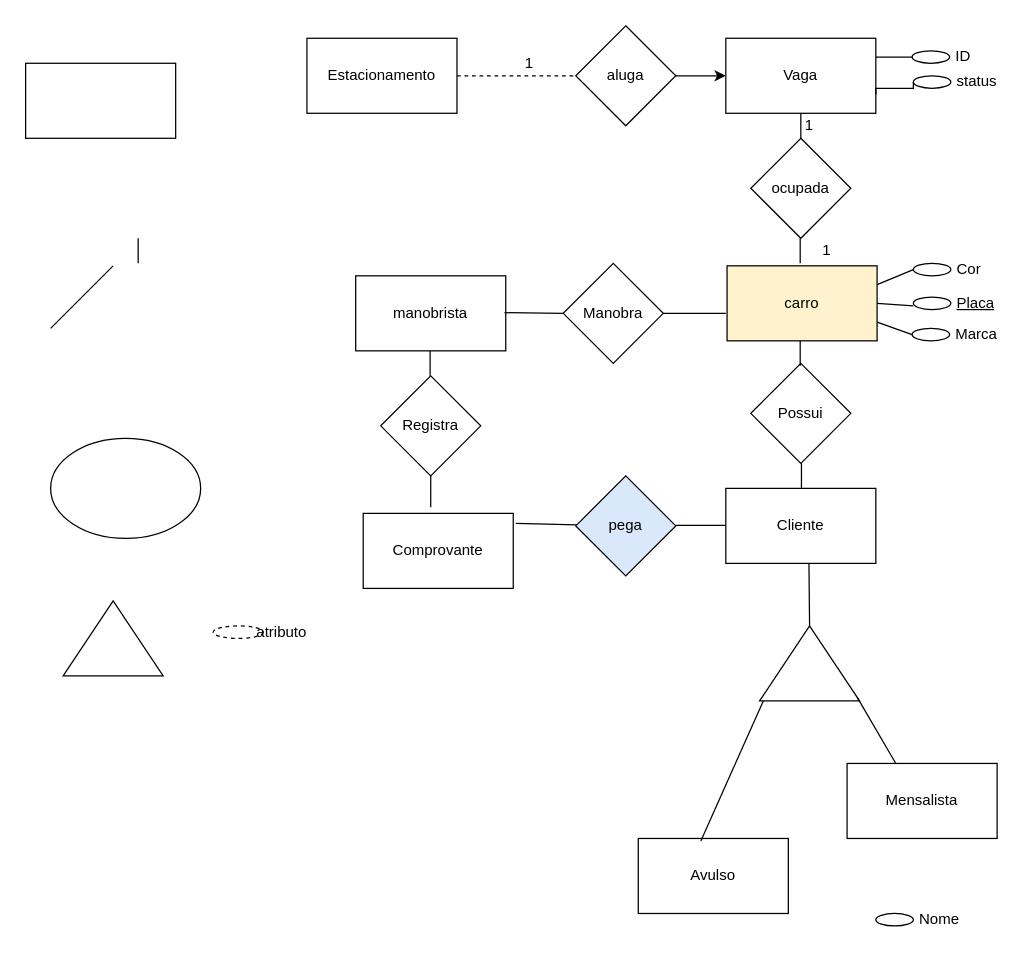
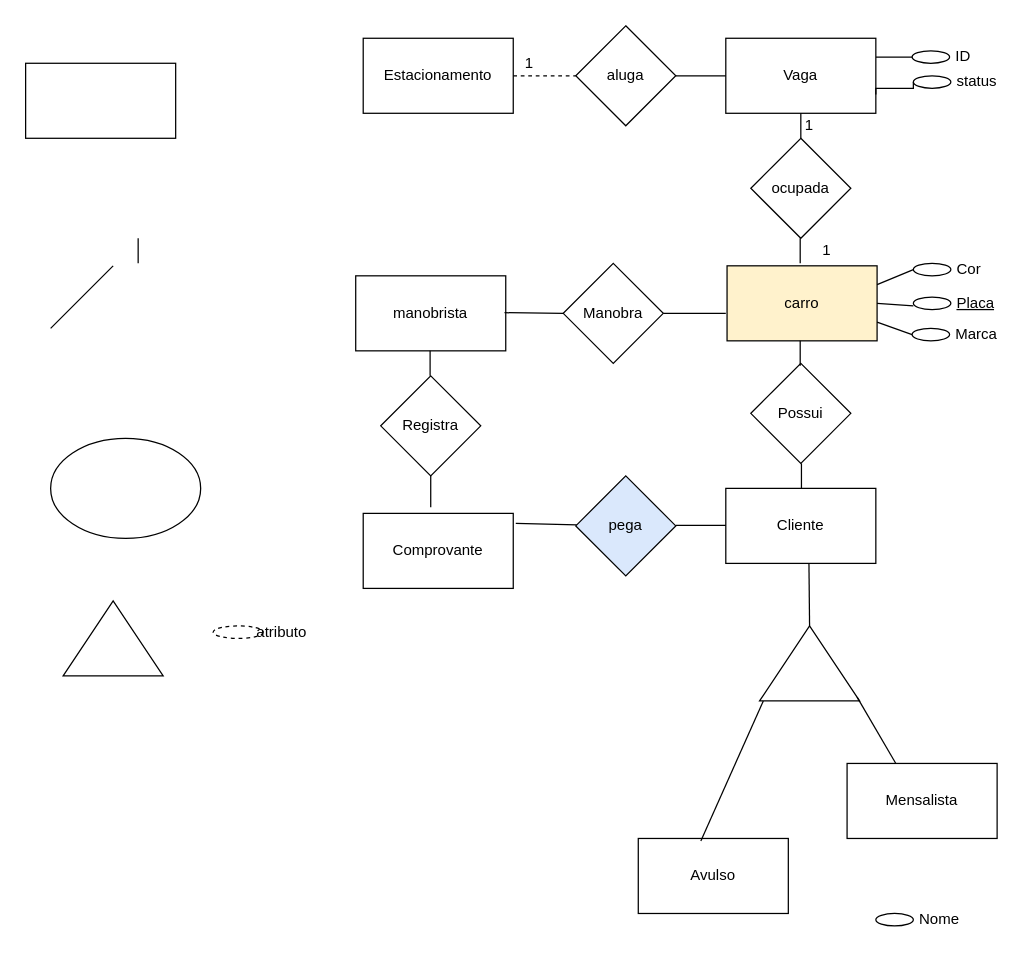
node "Estacionamento": moved (382, 76) -> (438, 76)
edge "aluga" -> "Vaga": arrowhead classic -> none
